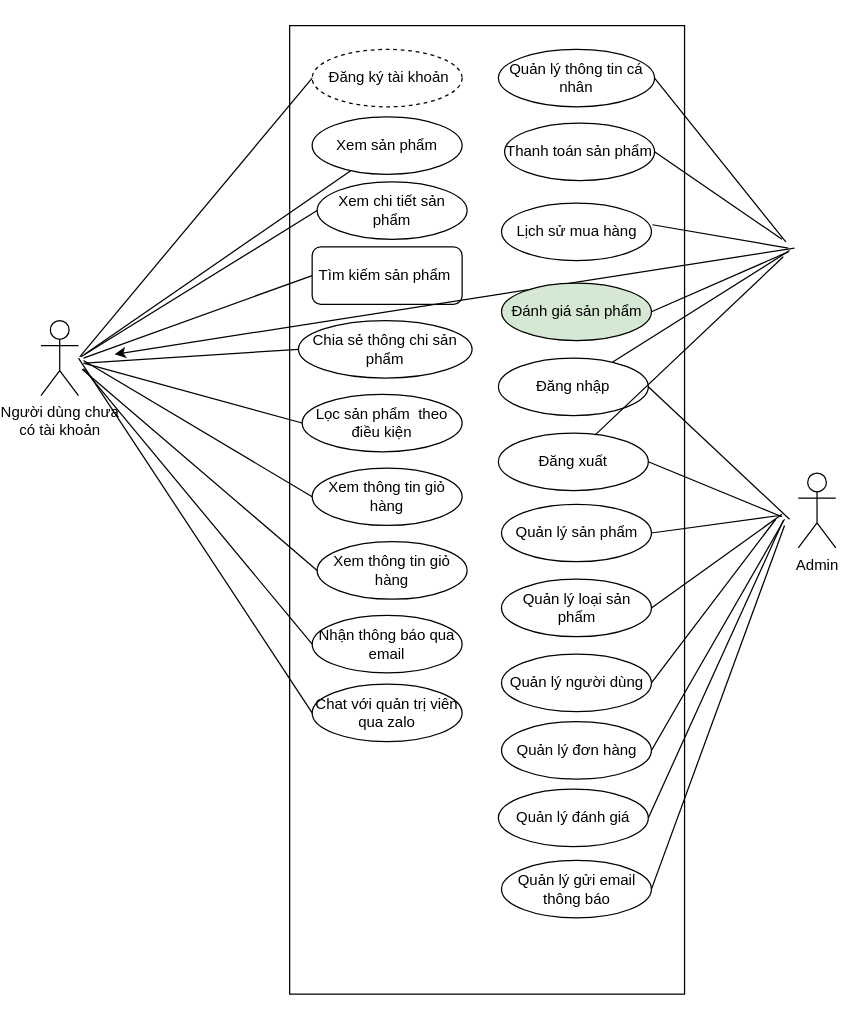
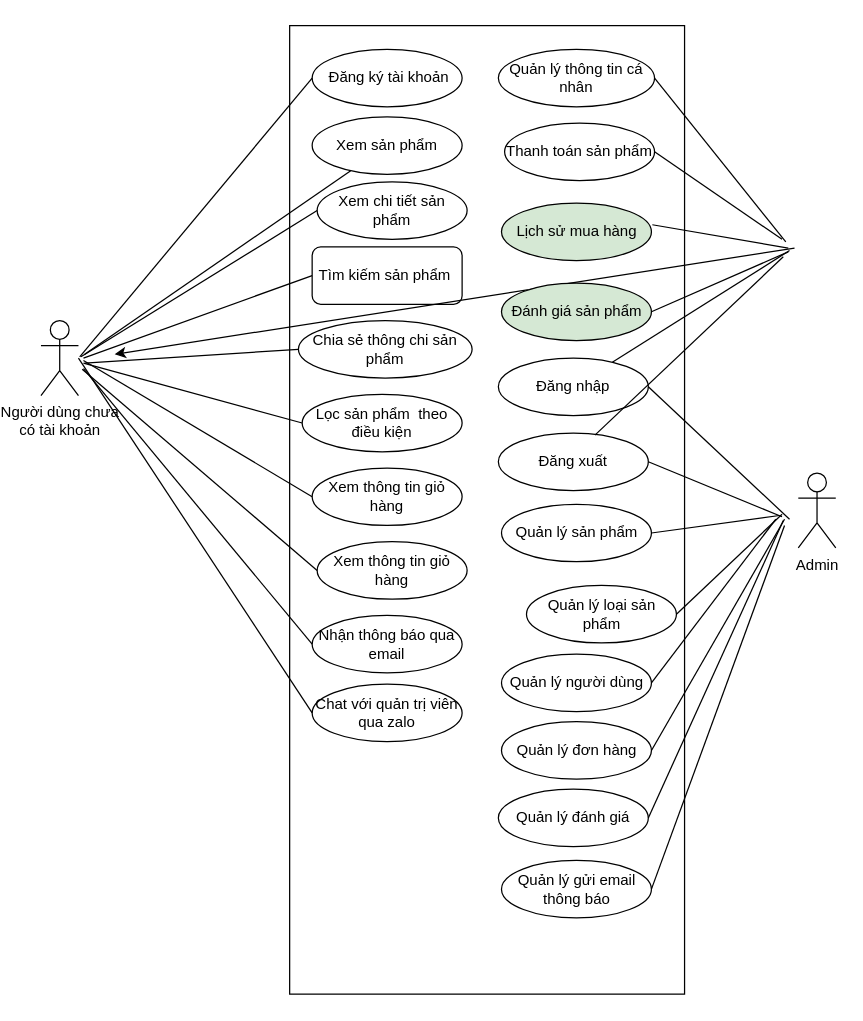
node "Đăng ký tài khoản": style dashed -> solid
node "Lịch sử mua hàng": fillcolor #ffffff -> #d5e8d4
node "Quản lý loại sản phẩm": moved (576, 608) -> (601, 614)
